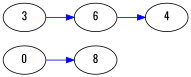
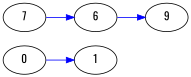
node "3": label "3" -> "7"
node "4": label "4" -> "9"
node "8": label "8" -> "1"
